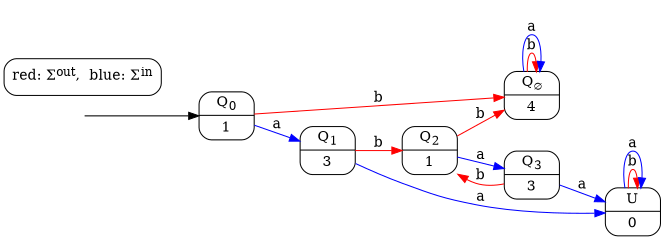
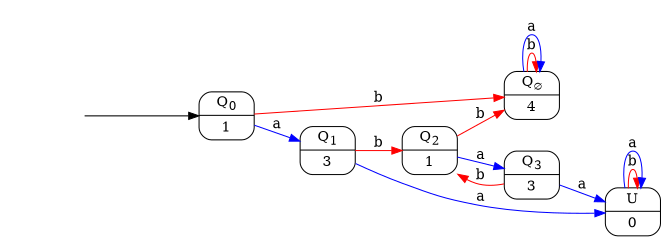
node "red: Σ": removed
